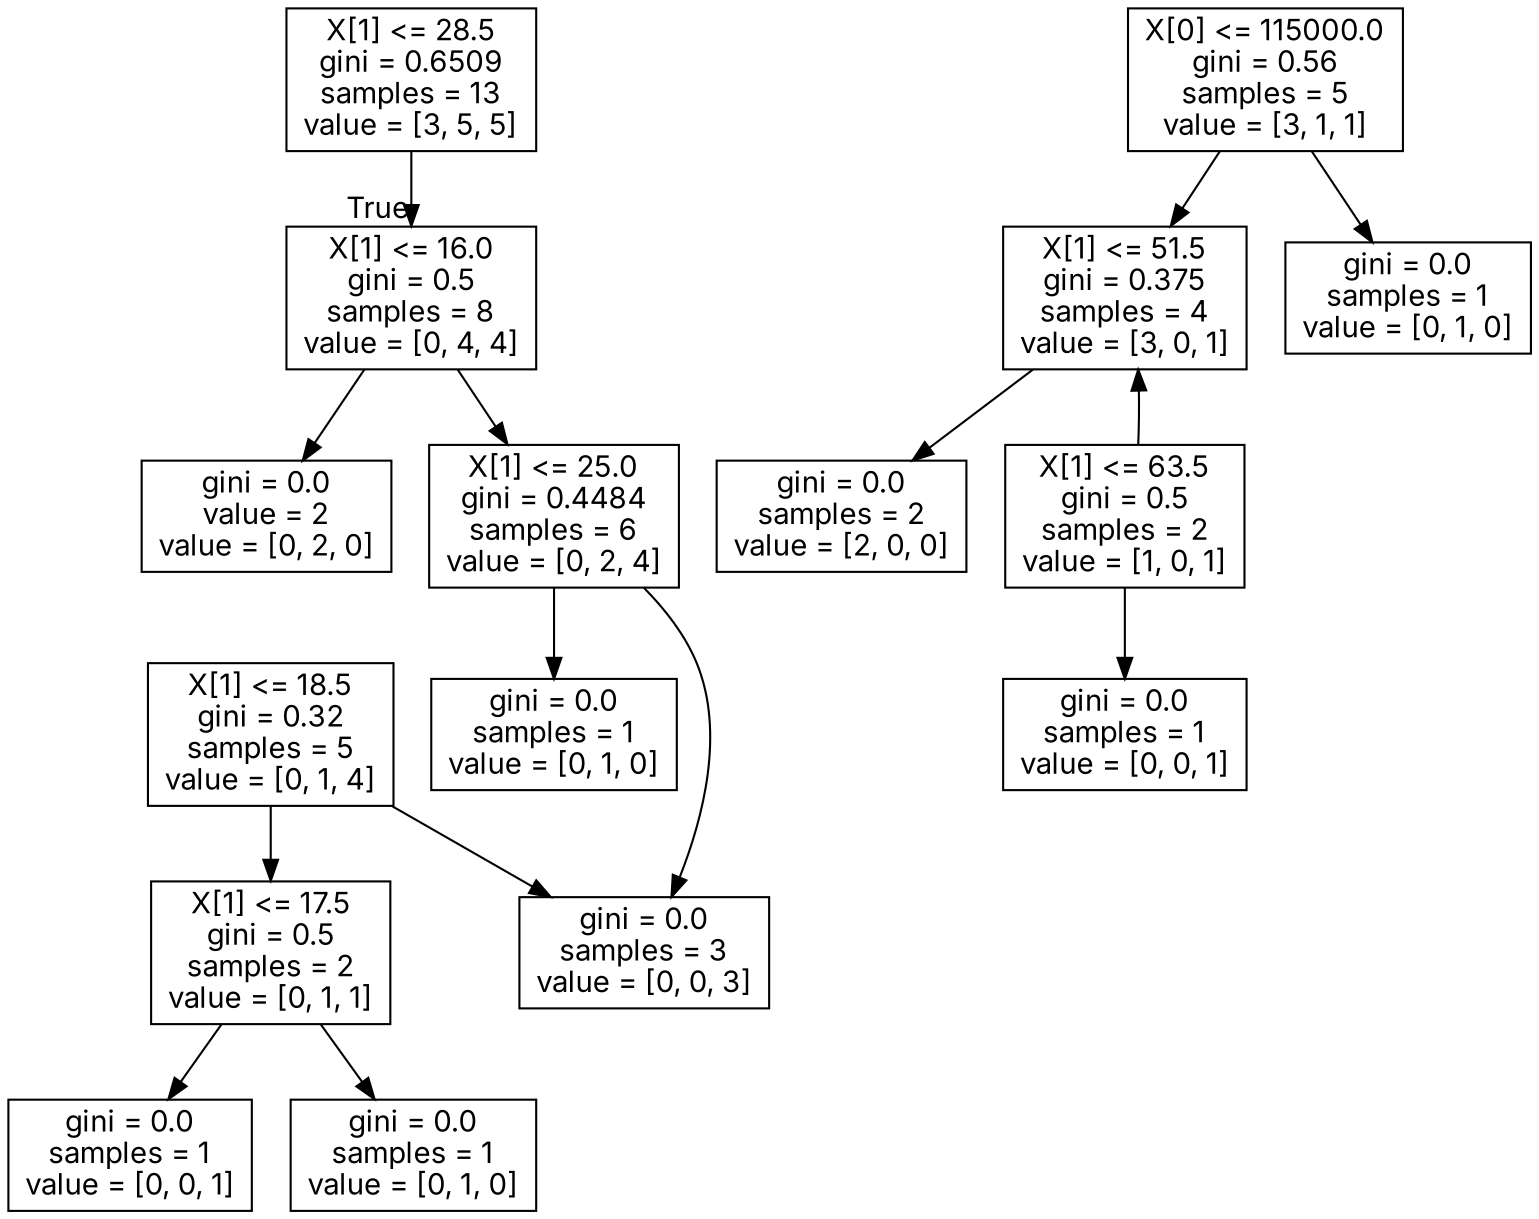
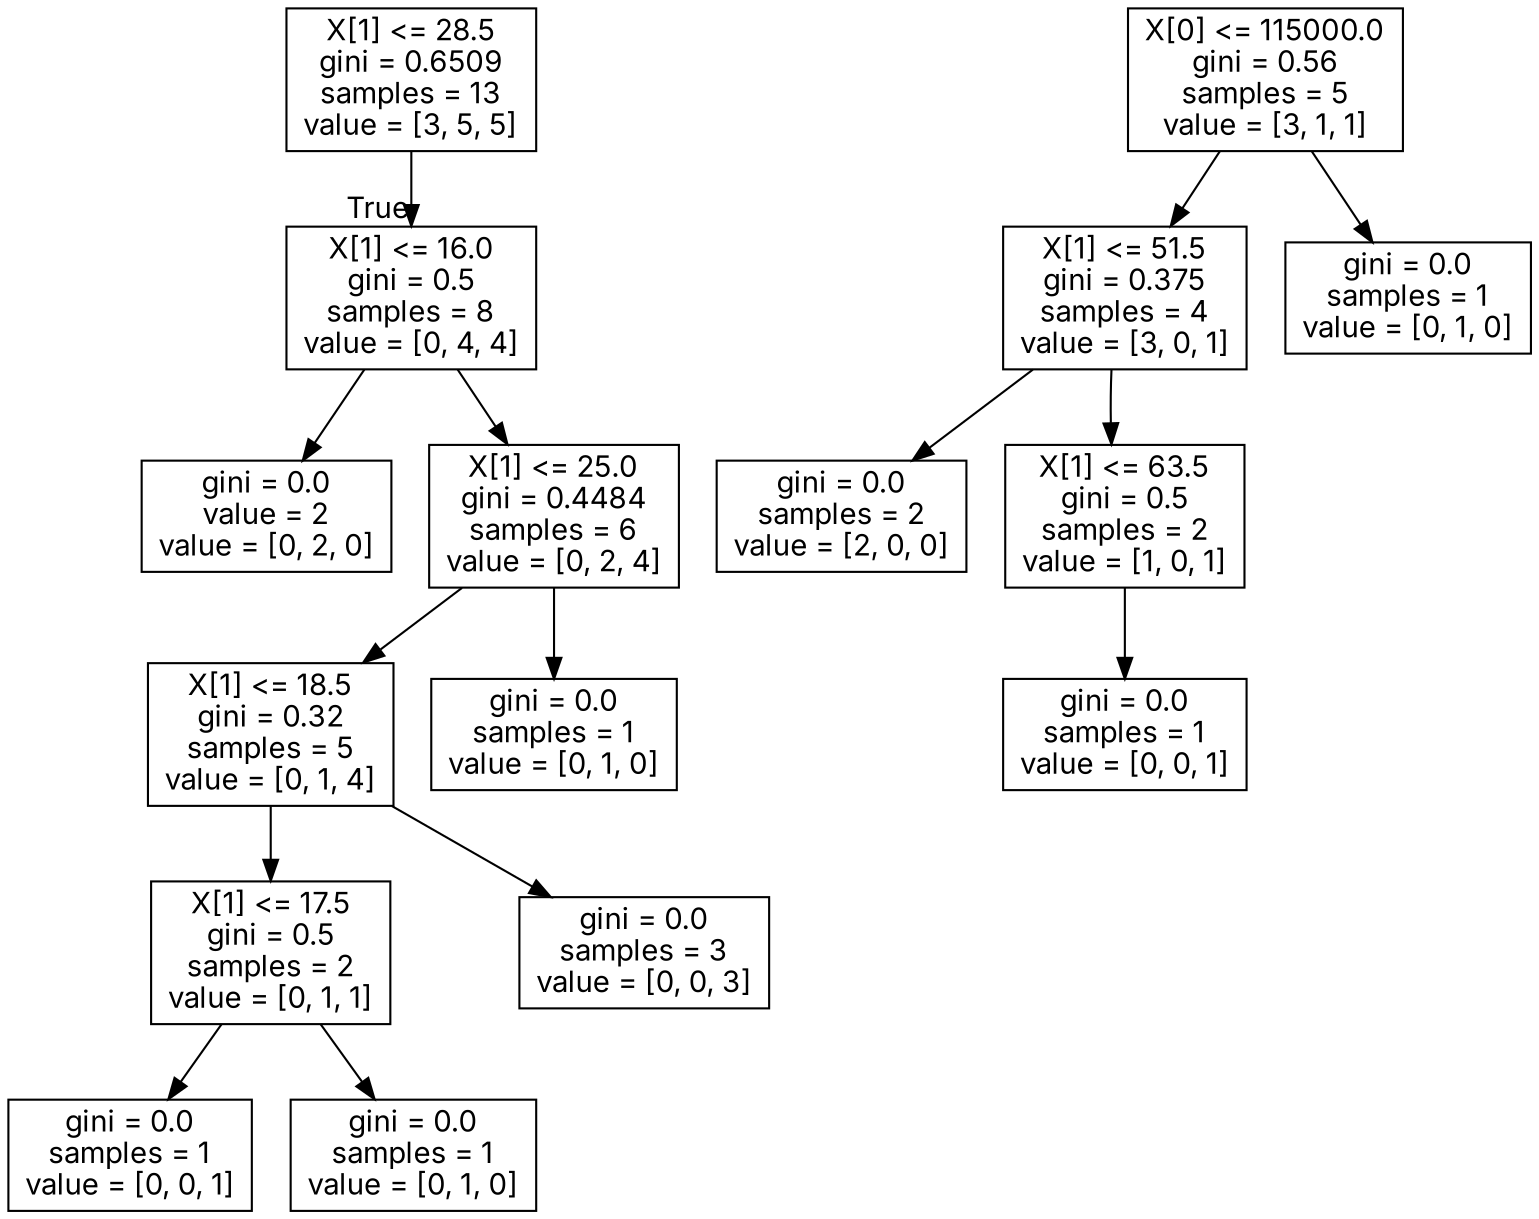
edge "X[1] <= 63.5 gini = 0.5 samples = 2 value = [1, 0, 1]" -> "X[1] <= 51.5 gini = 0.375 samples = 4 value = [3, 0, 1]": reversed
edge "X[1] <= 25.0 gini = 0.4484 samples = 6 value = [0, 2, 4]" -> "gini = 0.0 samples = 3 value = [0, 0, 3]": now "X[1] <= 25.0 gini = 0.4484 samples = 6 value = [0, 2, 4]" -> "X[1] <= 18.5 gini = 0.32 samples = 5 value = [0, 1, 4]"
